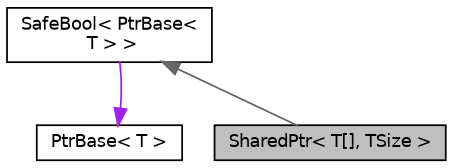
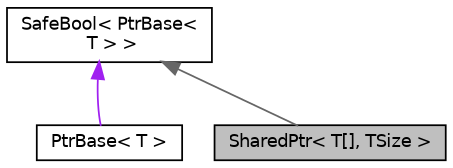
edge "SafeBool< PtrBase< T > >" -> "PtrBase< T >": reversed
